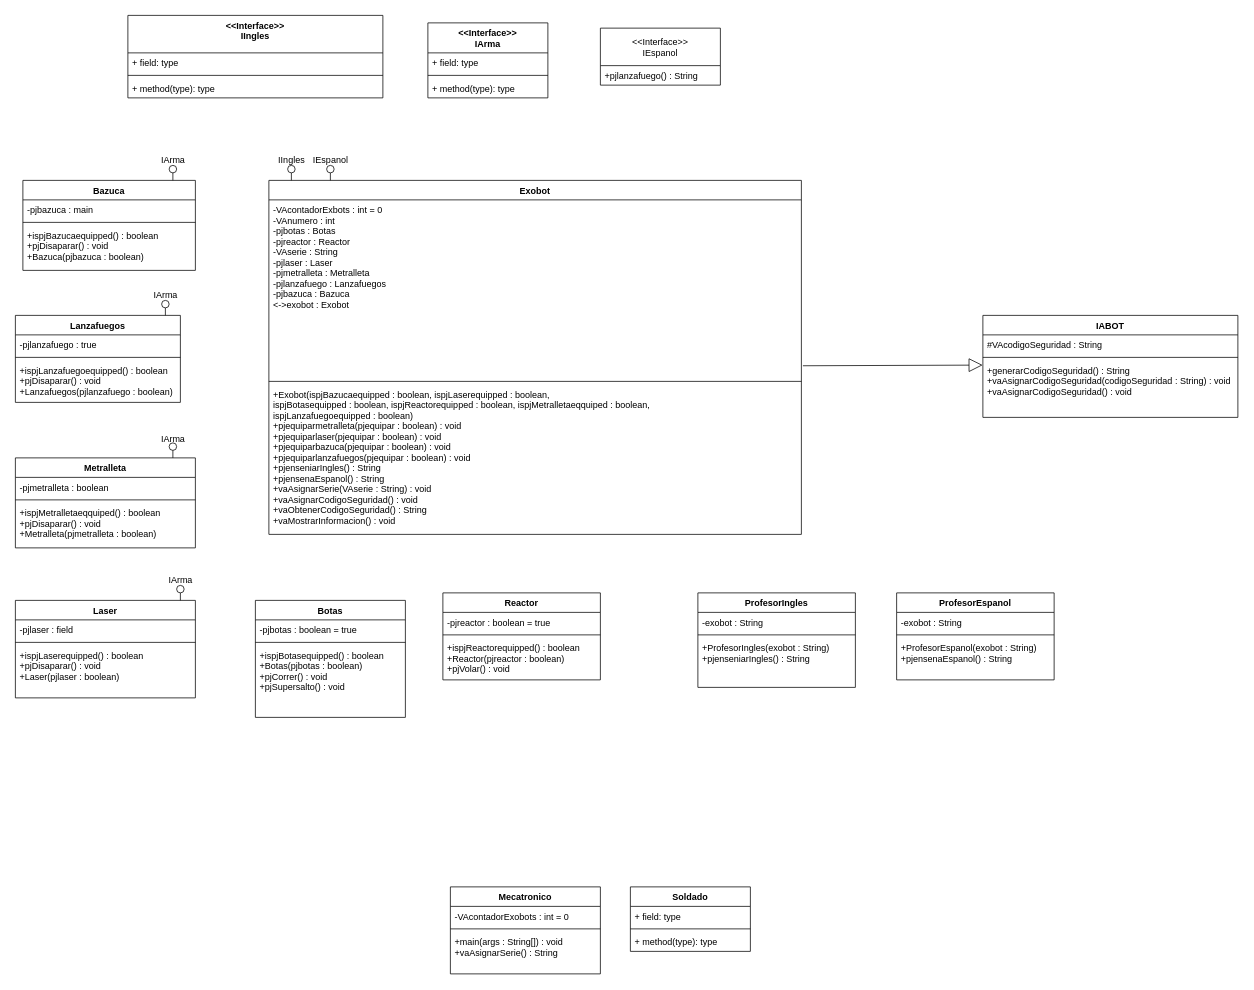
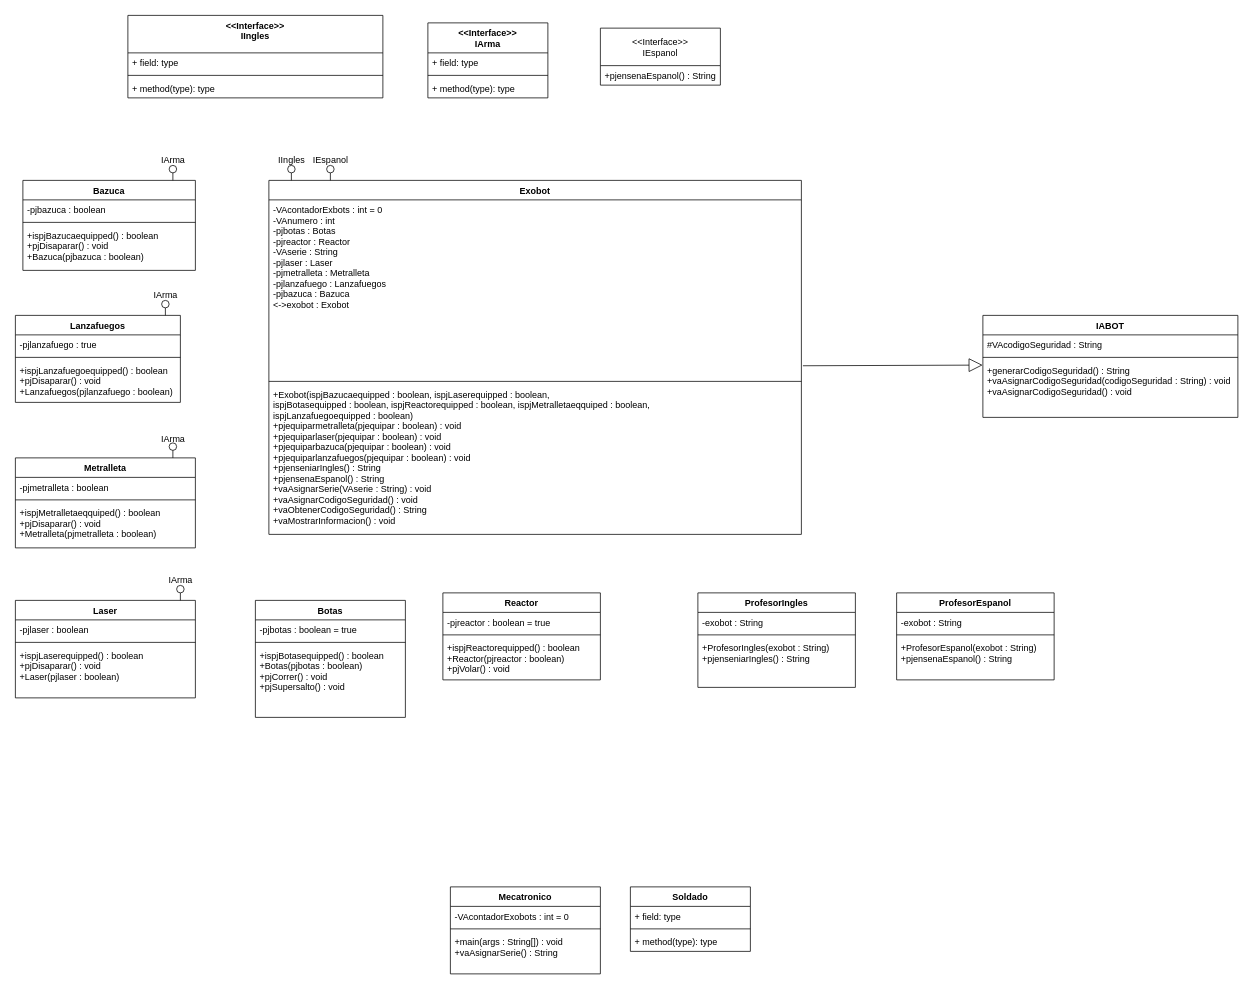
node "+pjlanzafuego() : String": label "+pjlanzafuego() : String" -> "+pjensenaEspanol() : String"
node "-pjbazuca : main": label "-pjbazuca : main" -> "-pjbazuca : boolean"
node "-pjlaser : field": label "-pjlaser : field" -> "-pjlaser : boolean"
